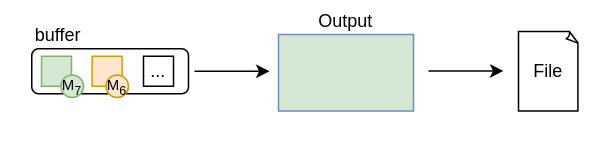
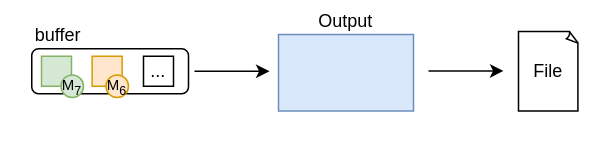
node "Output": fillcolor #d5e8d4 -> #dae8fc
